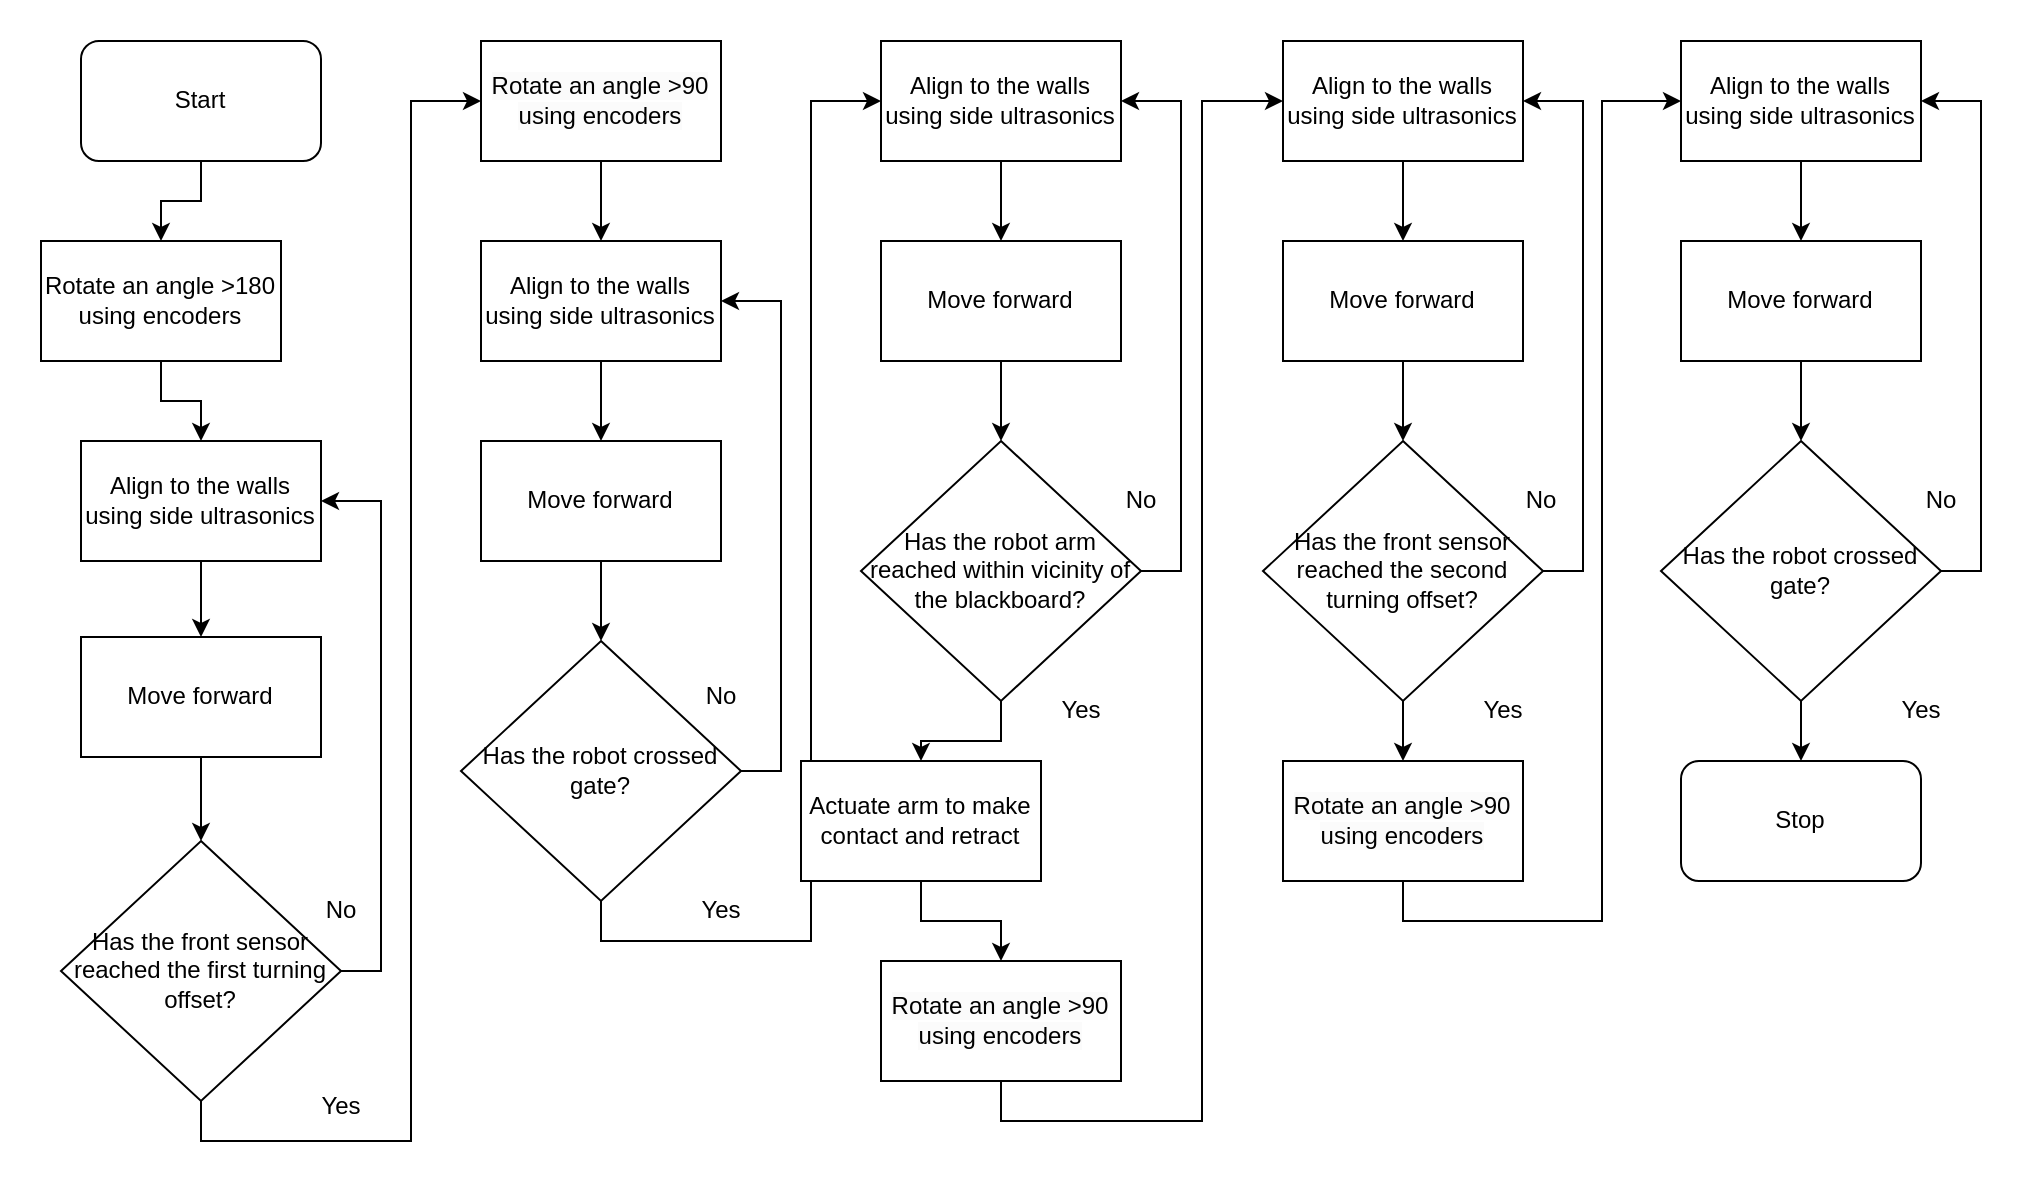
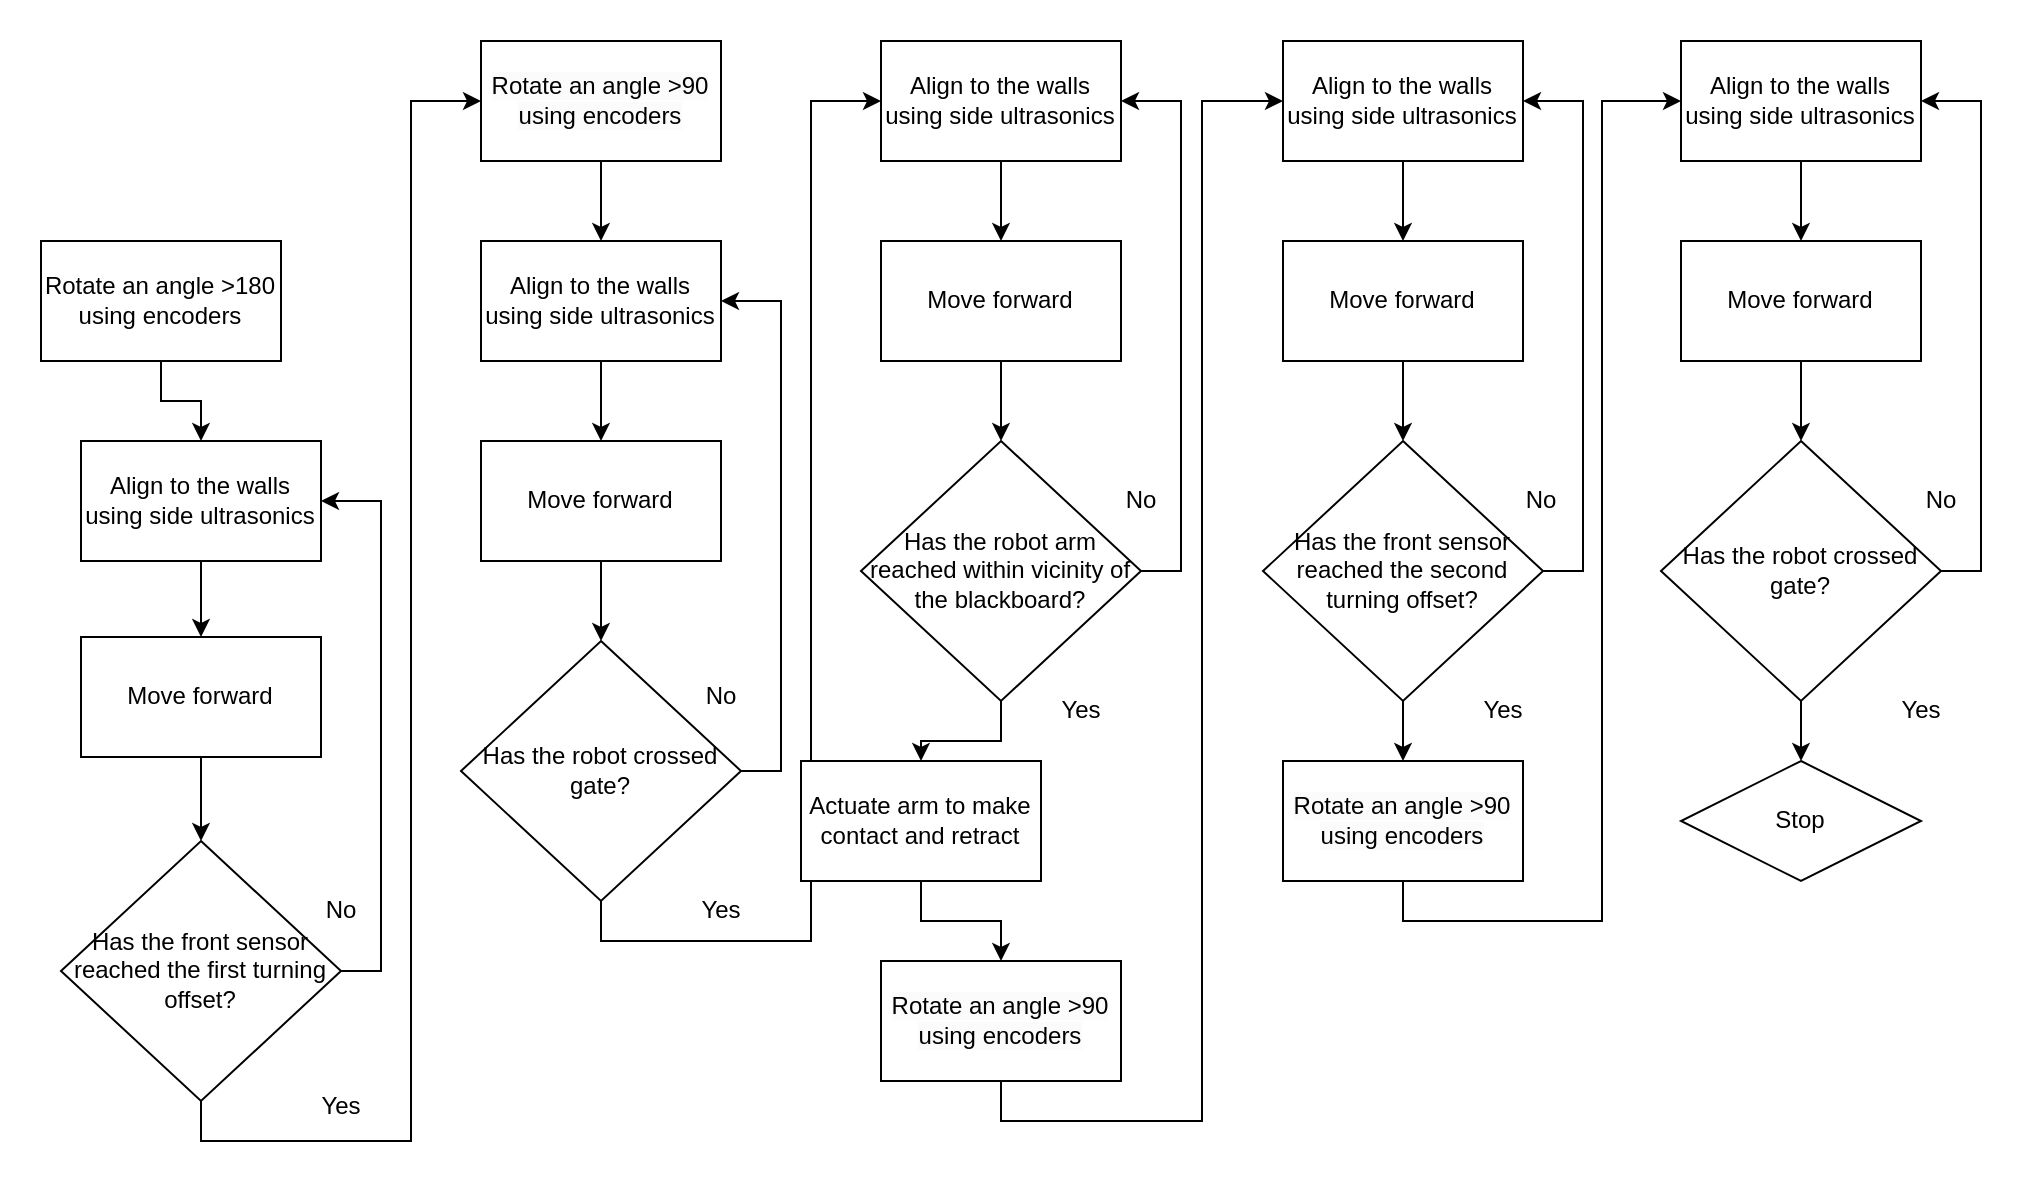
node "Start": removed
edge "Start" -> "Rotate an angle >180 using encoders": removed
node "Stop": shape rounded rectangle -> diamond
